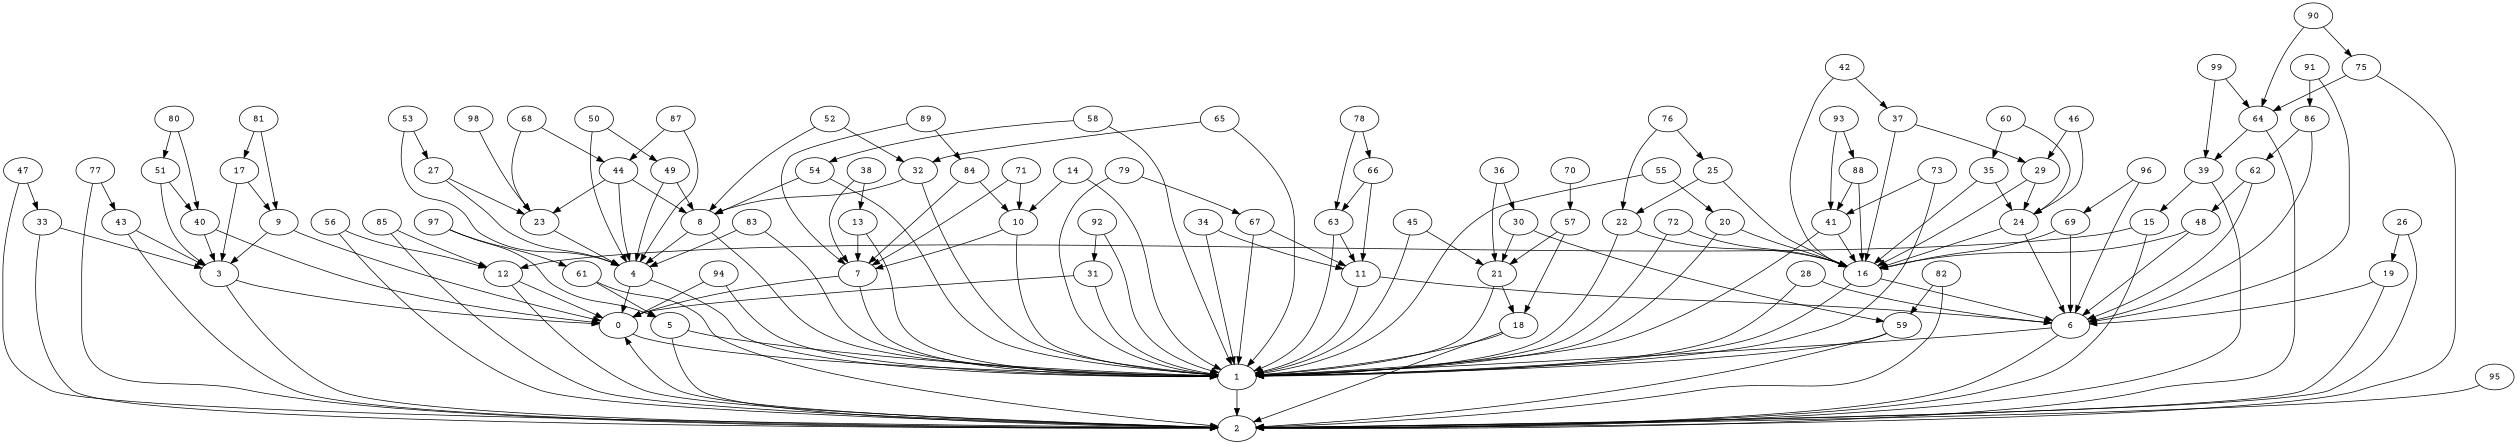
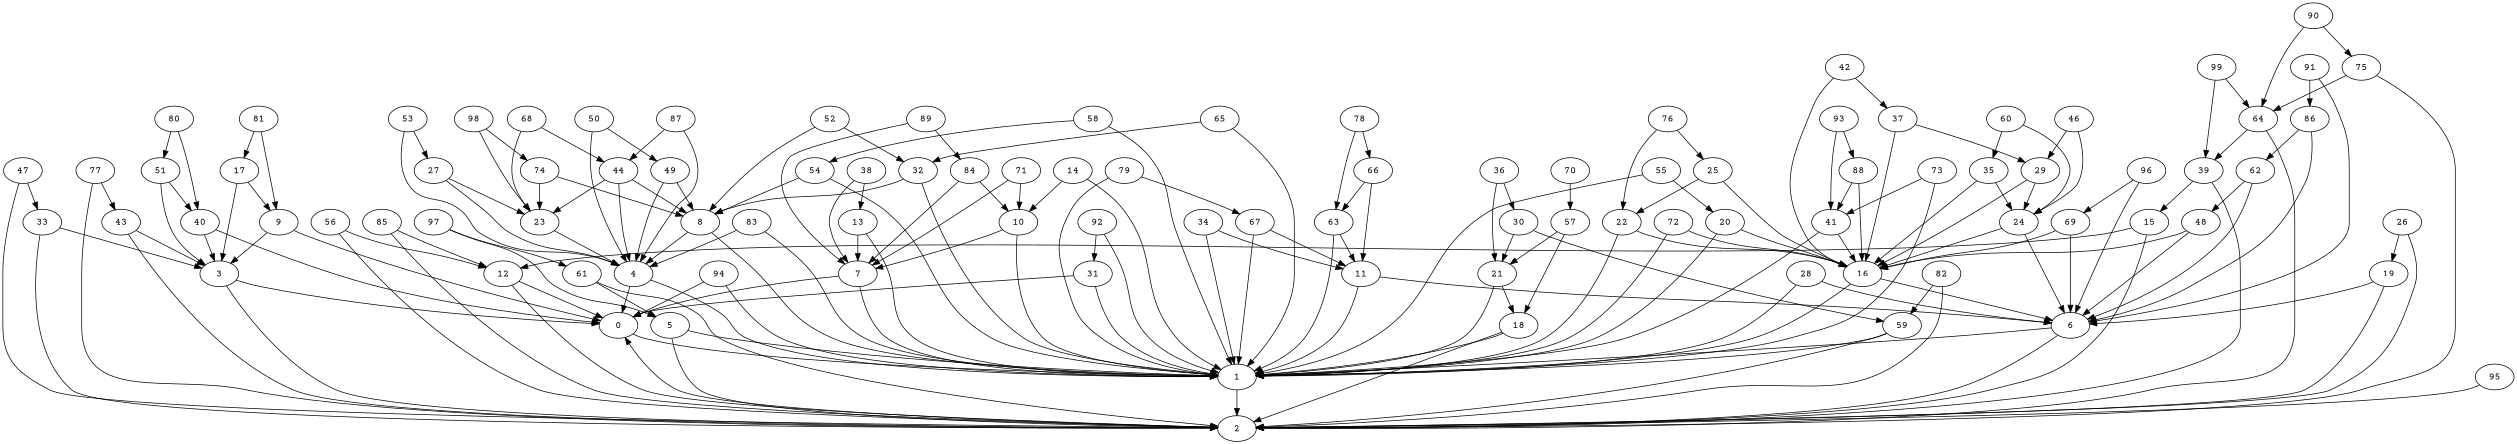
node "74": added
node "45": removed
